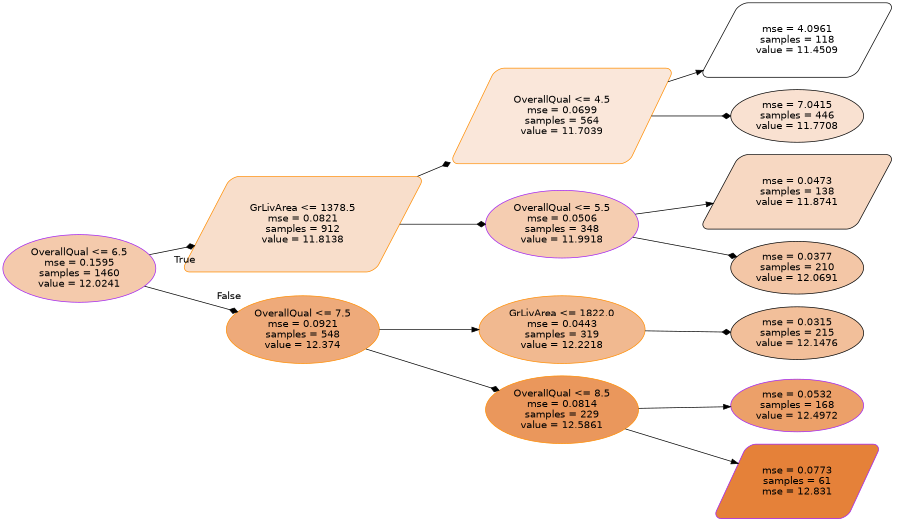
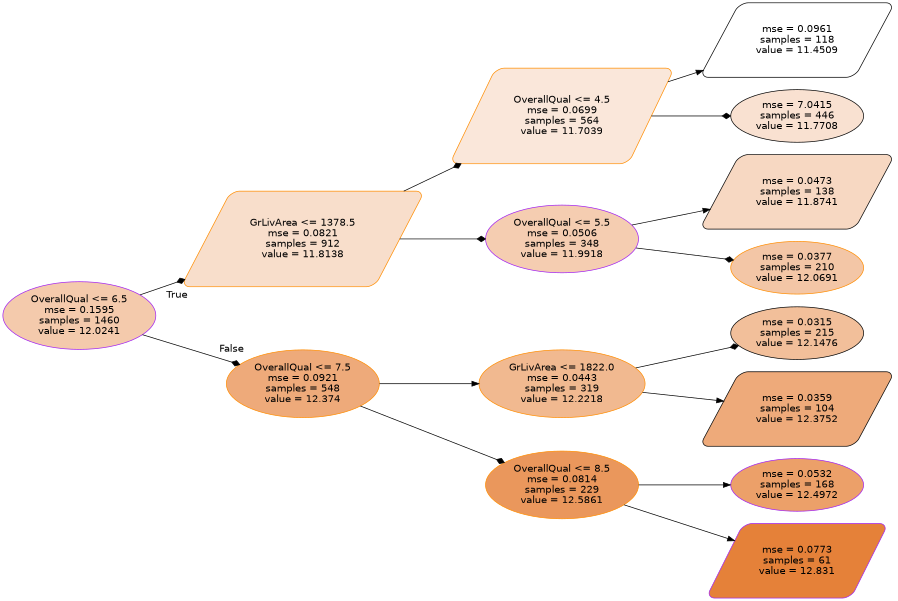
node "mse = 4.0961 samples = 118 value = 11.4509": label "mse = 4.0961 samples = 118 value = 11.4509" -> "mse = 0.0961 samples = 118 value = 11.4509"
node "mse = 0.0377 samples = 210 value = 12.0691": color black -> darkorange
node "mse = 0.0359 samples = 104 value = 12.3752": added
node "mse = 0.0773 samples = 61 mse = 12.831": label "mse = 0.0773 samples = 61 mse = 12.831" -> "mse = 0.0773 samples = 61 value = 12.831"
